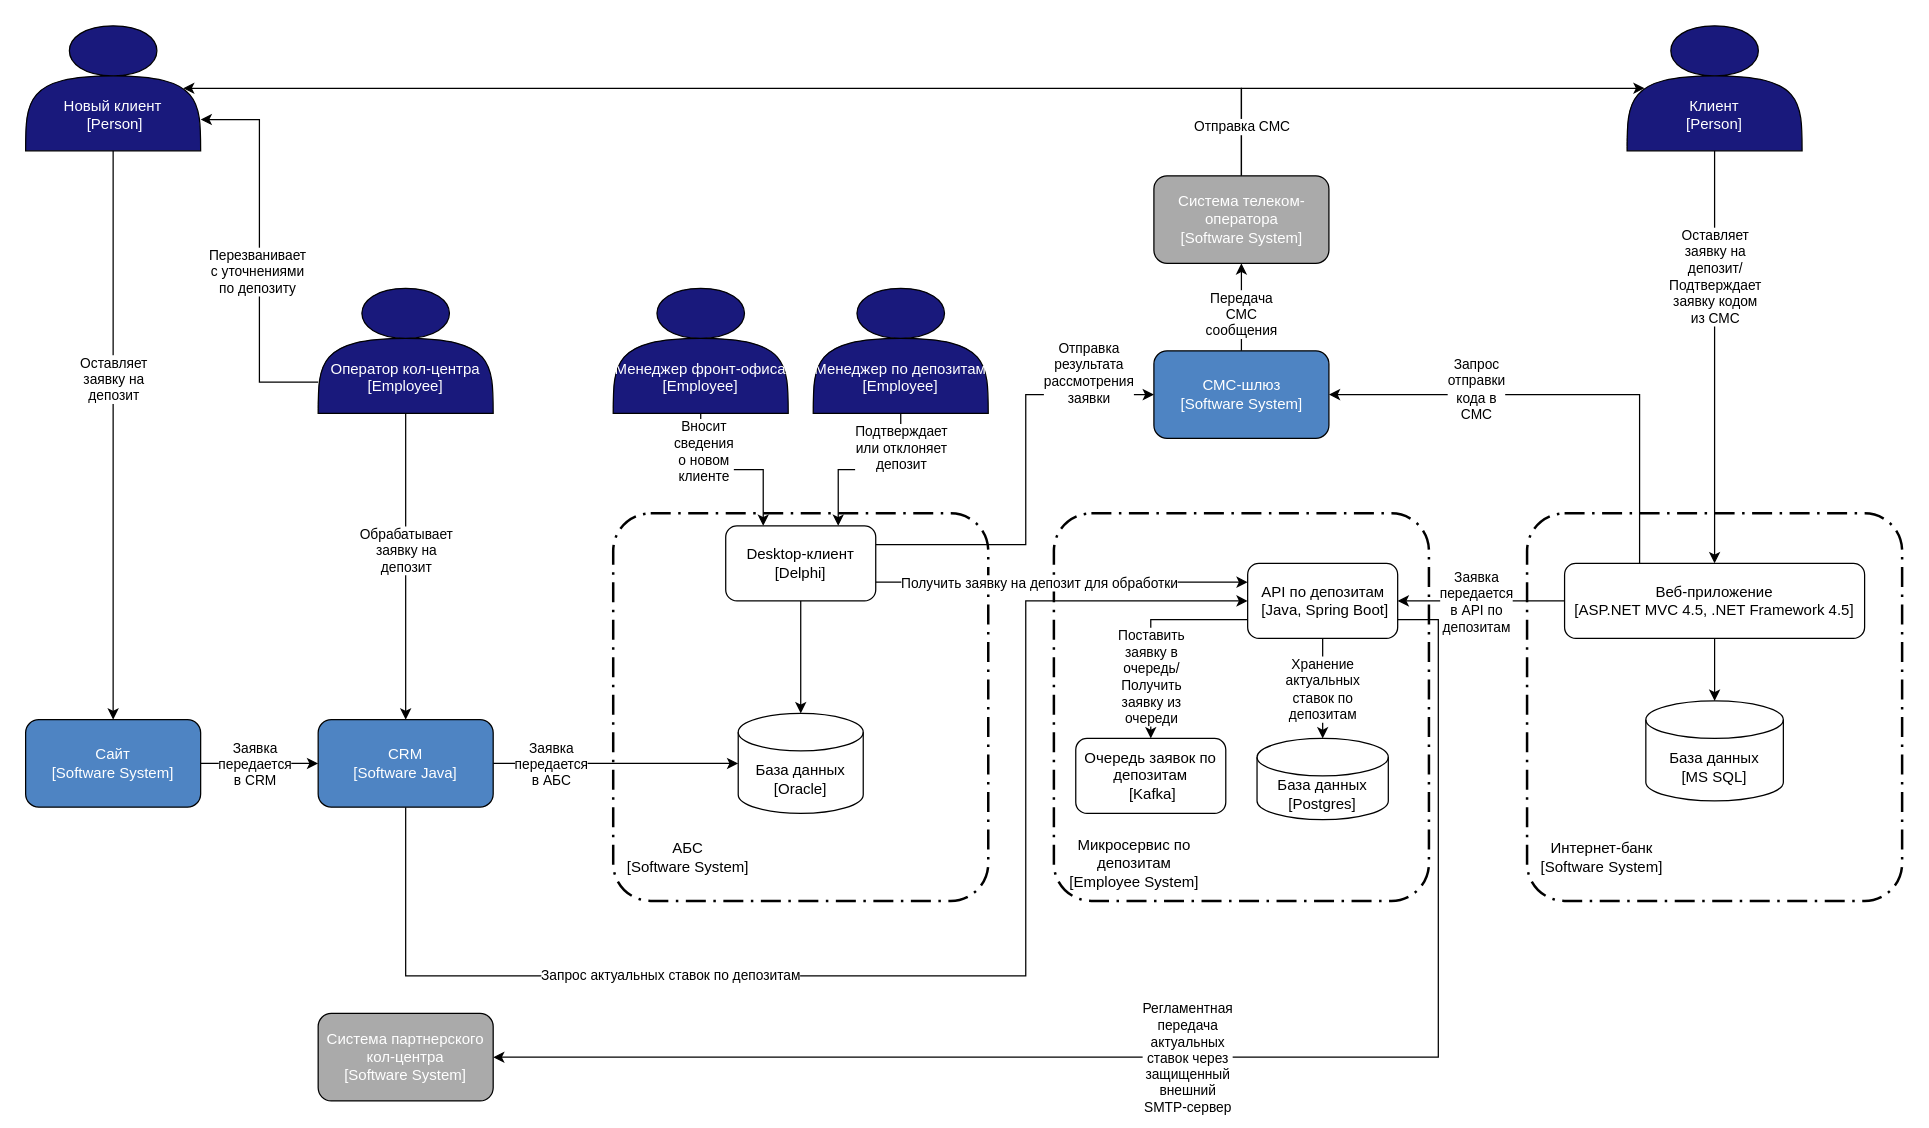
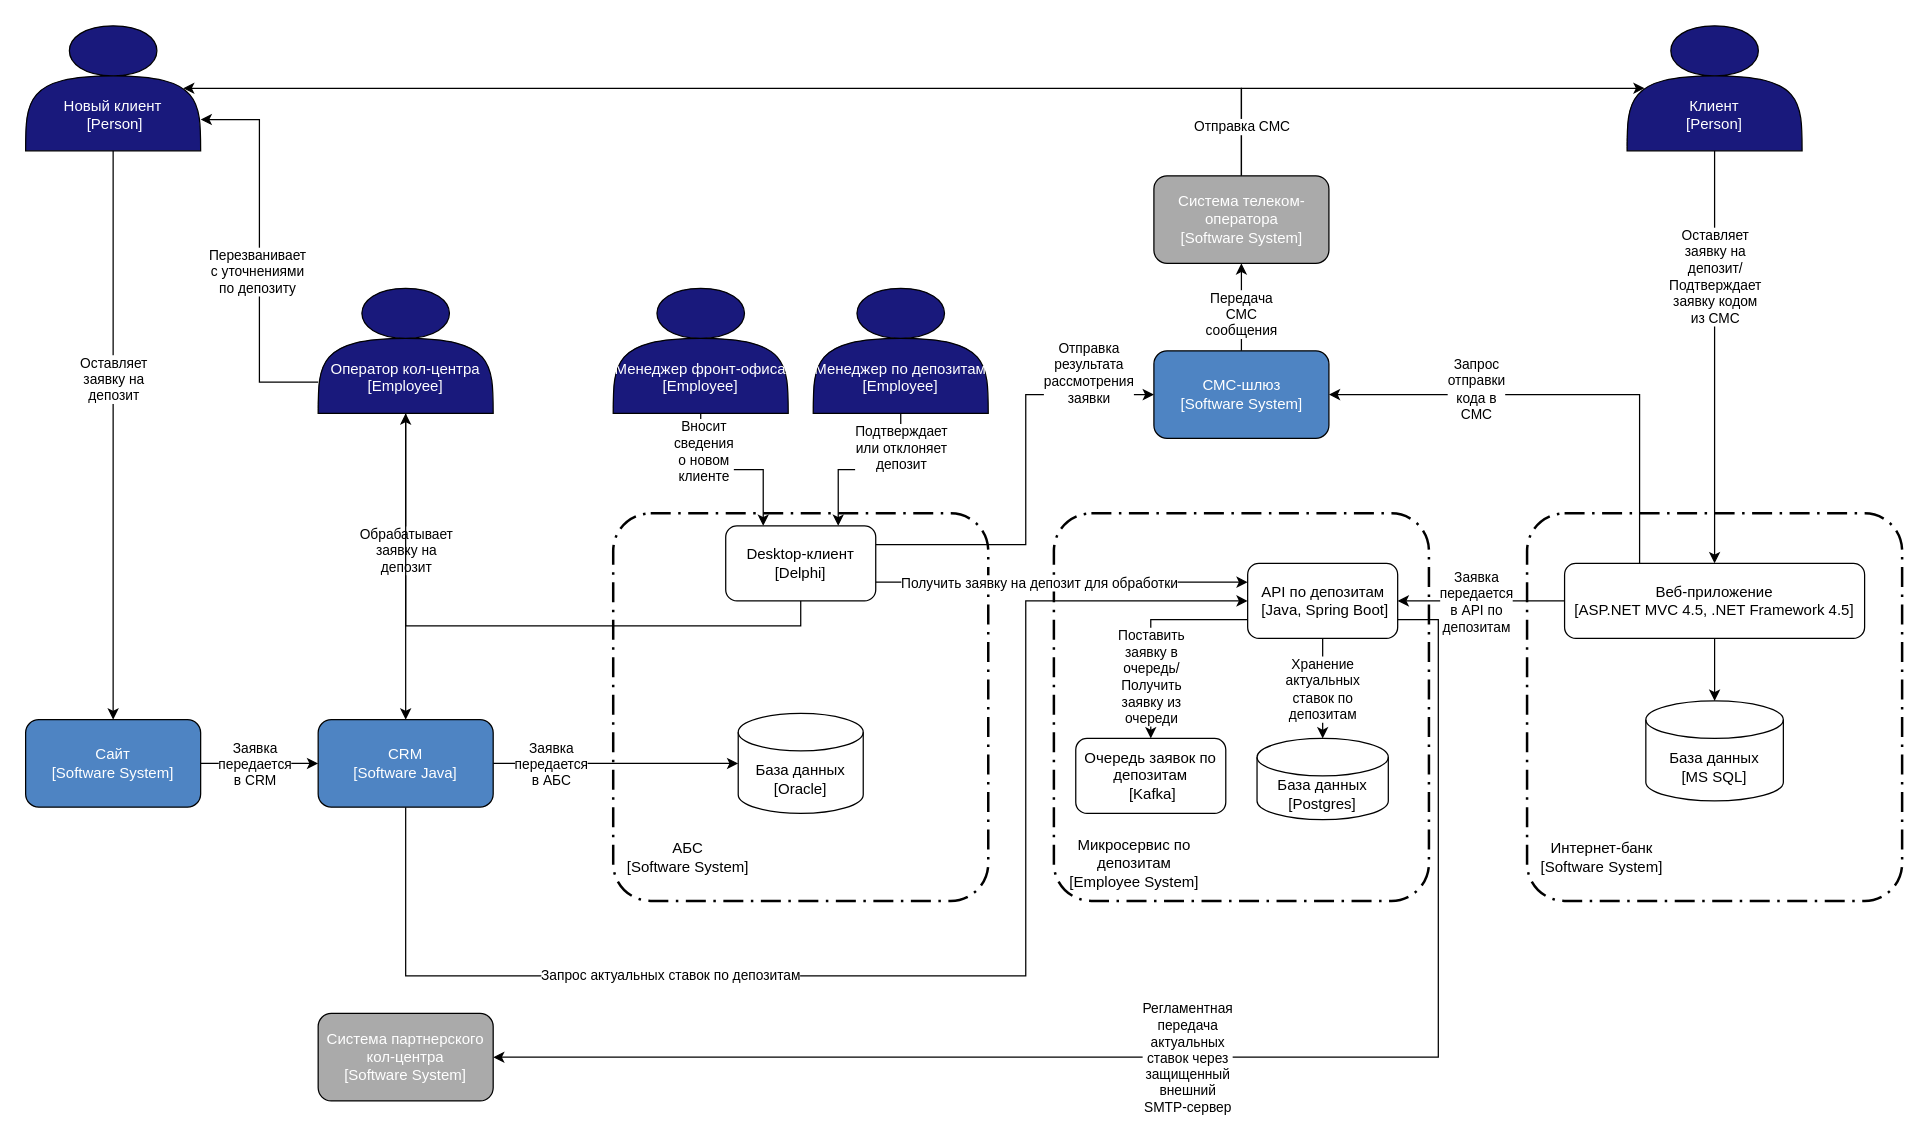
edge "Desktop-клиент [Delphi]" -> "База данных [Oracle]": now "Desktop-клиент [Delphi]" -> "Оператор кол-центра [Employee]"
